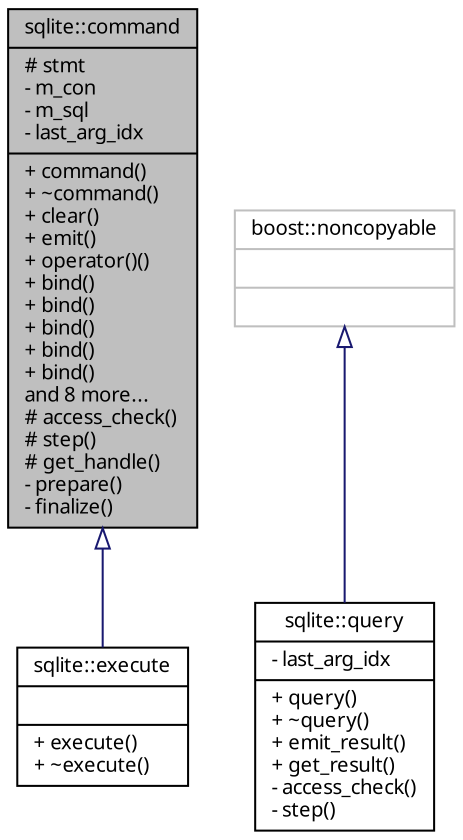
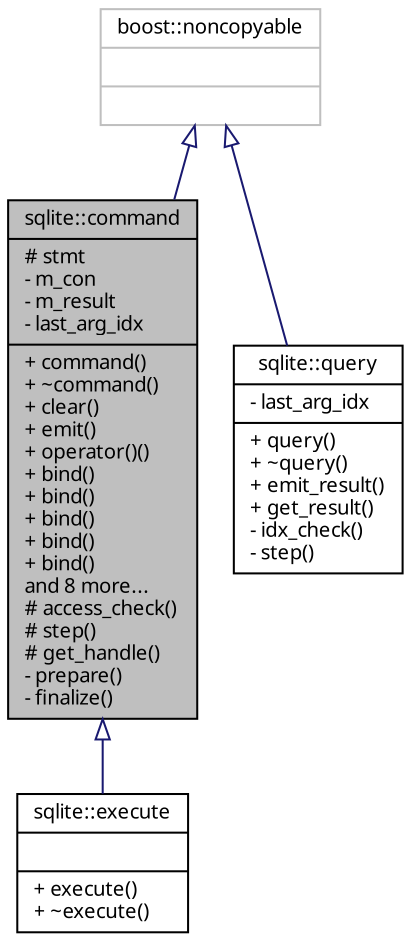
node "sqlite::command": text "- m_sql" -> "- m_result"
edge "sqlite::command" -> "boost::noncopyable": added
node "sqlite::query": text "- access_check()" -> "- idx_check()"
